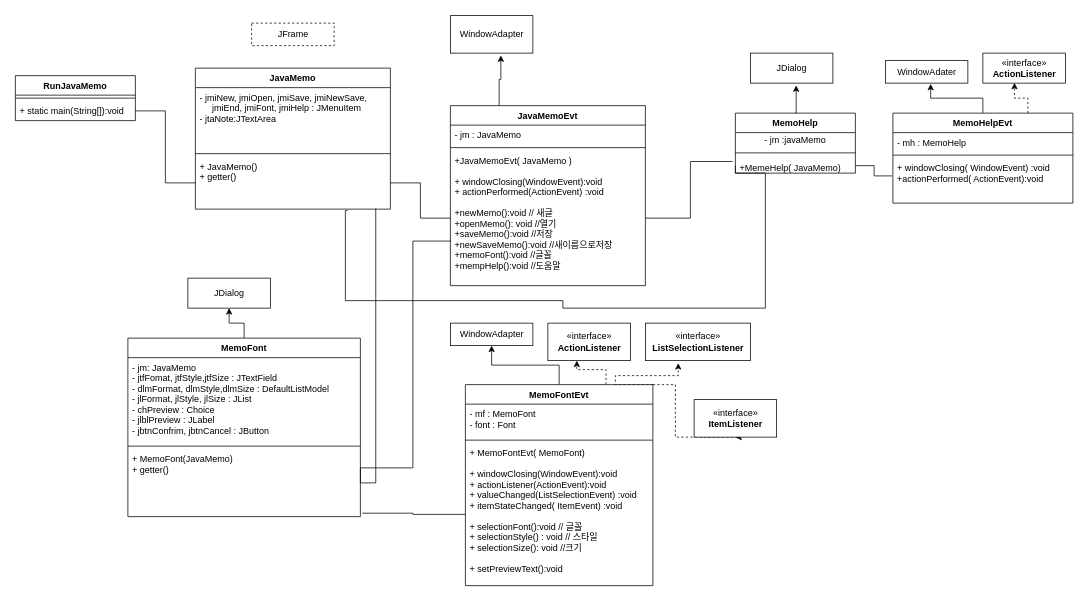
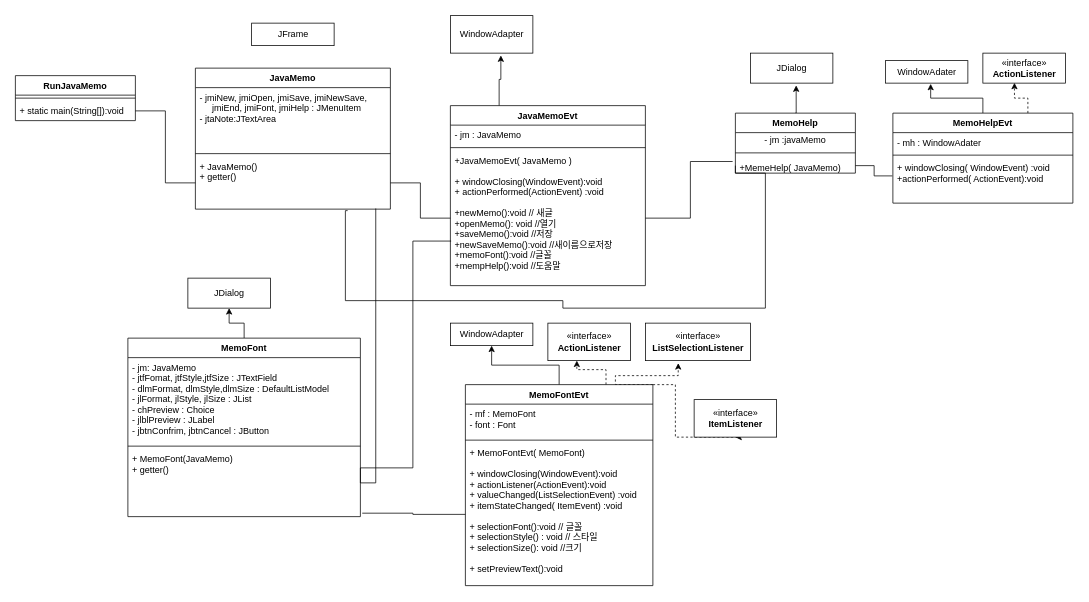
node "JFrame": style dashed -> solid
node "- mh : MemoHelp": label "- mh : MemoHelp" -> "- mh : WindowAdater"
